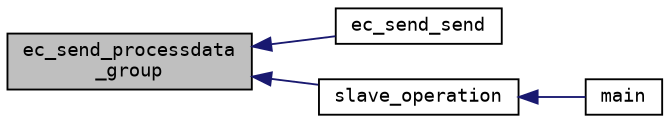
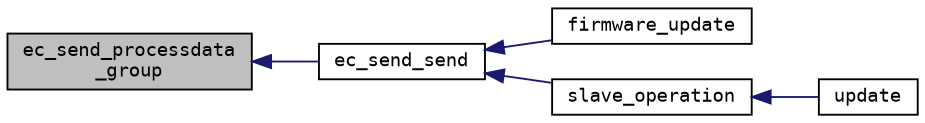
node "firmware_update": added
edge "slave_operation" -> "ec_send_processdata _group": now "slave_operation" -> "ec_send_send"
node "main": label "main" -> "update"
